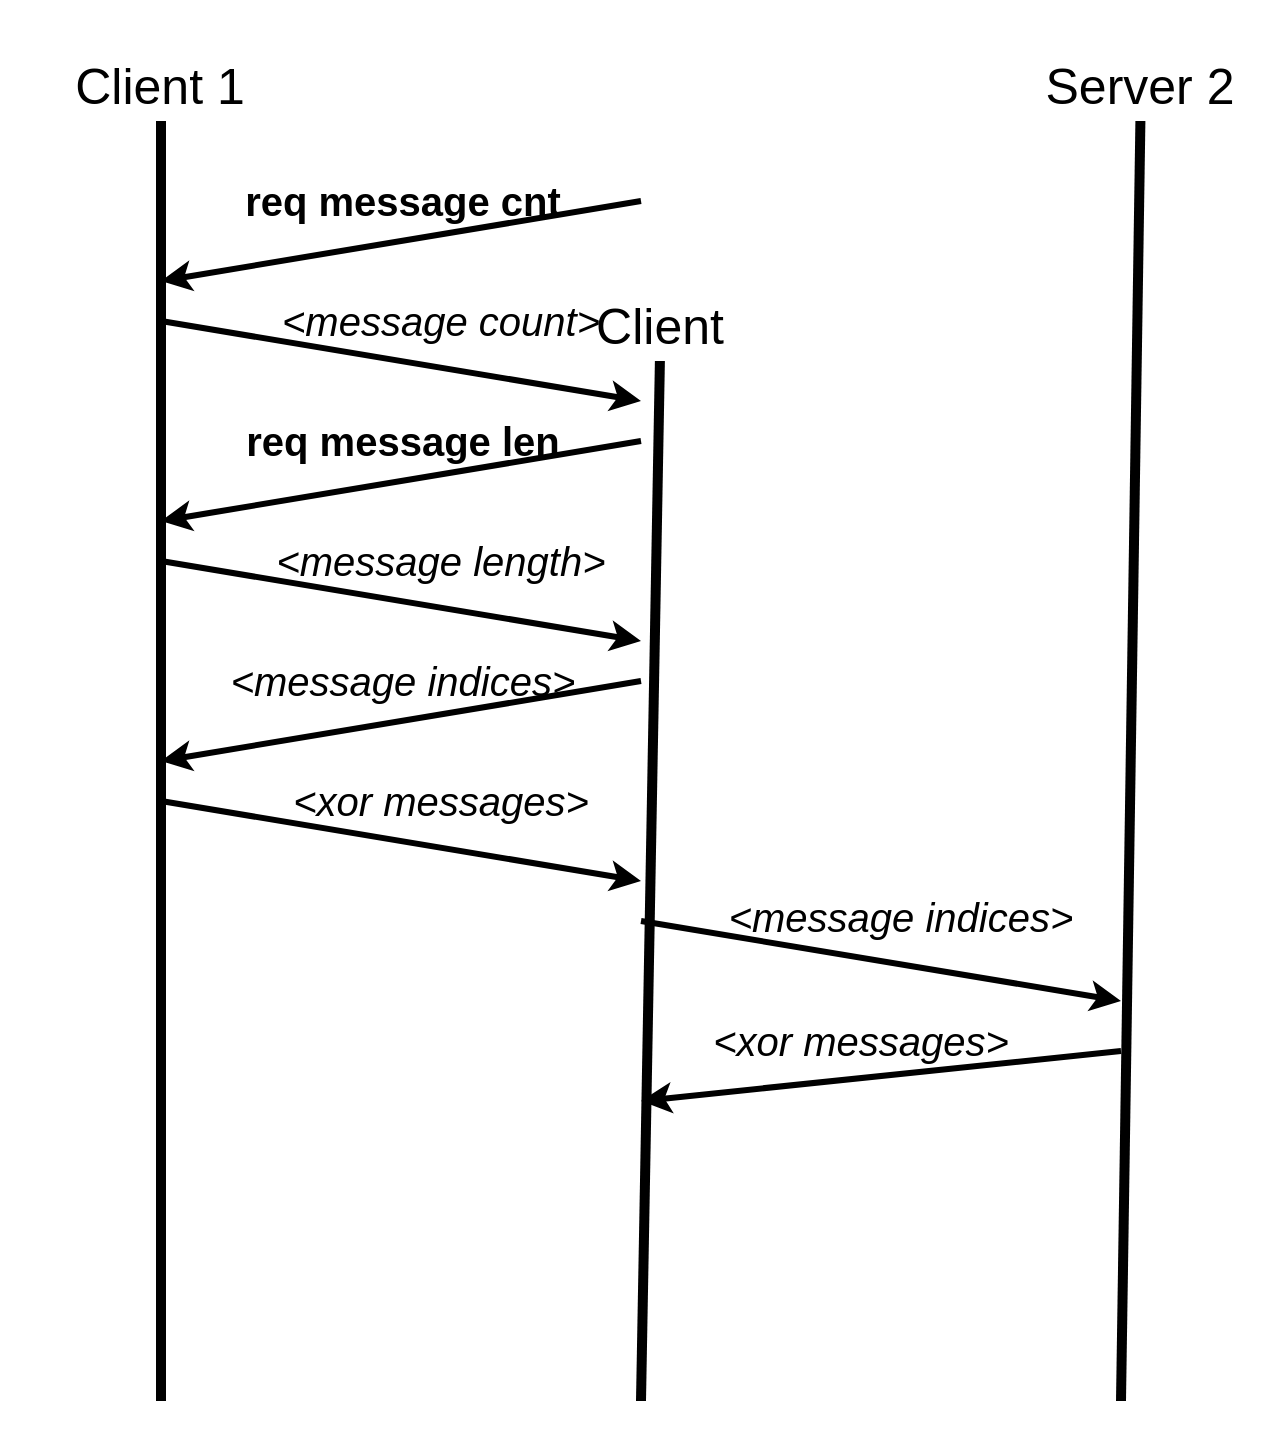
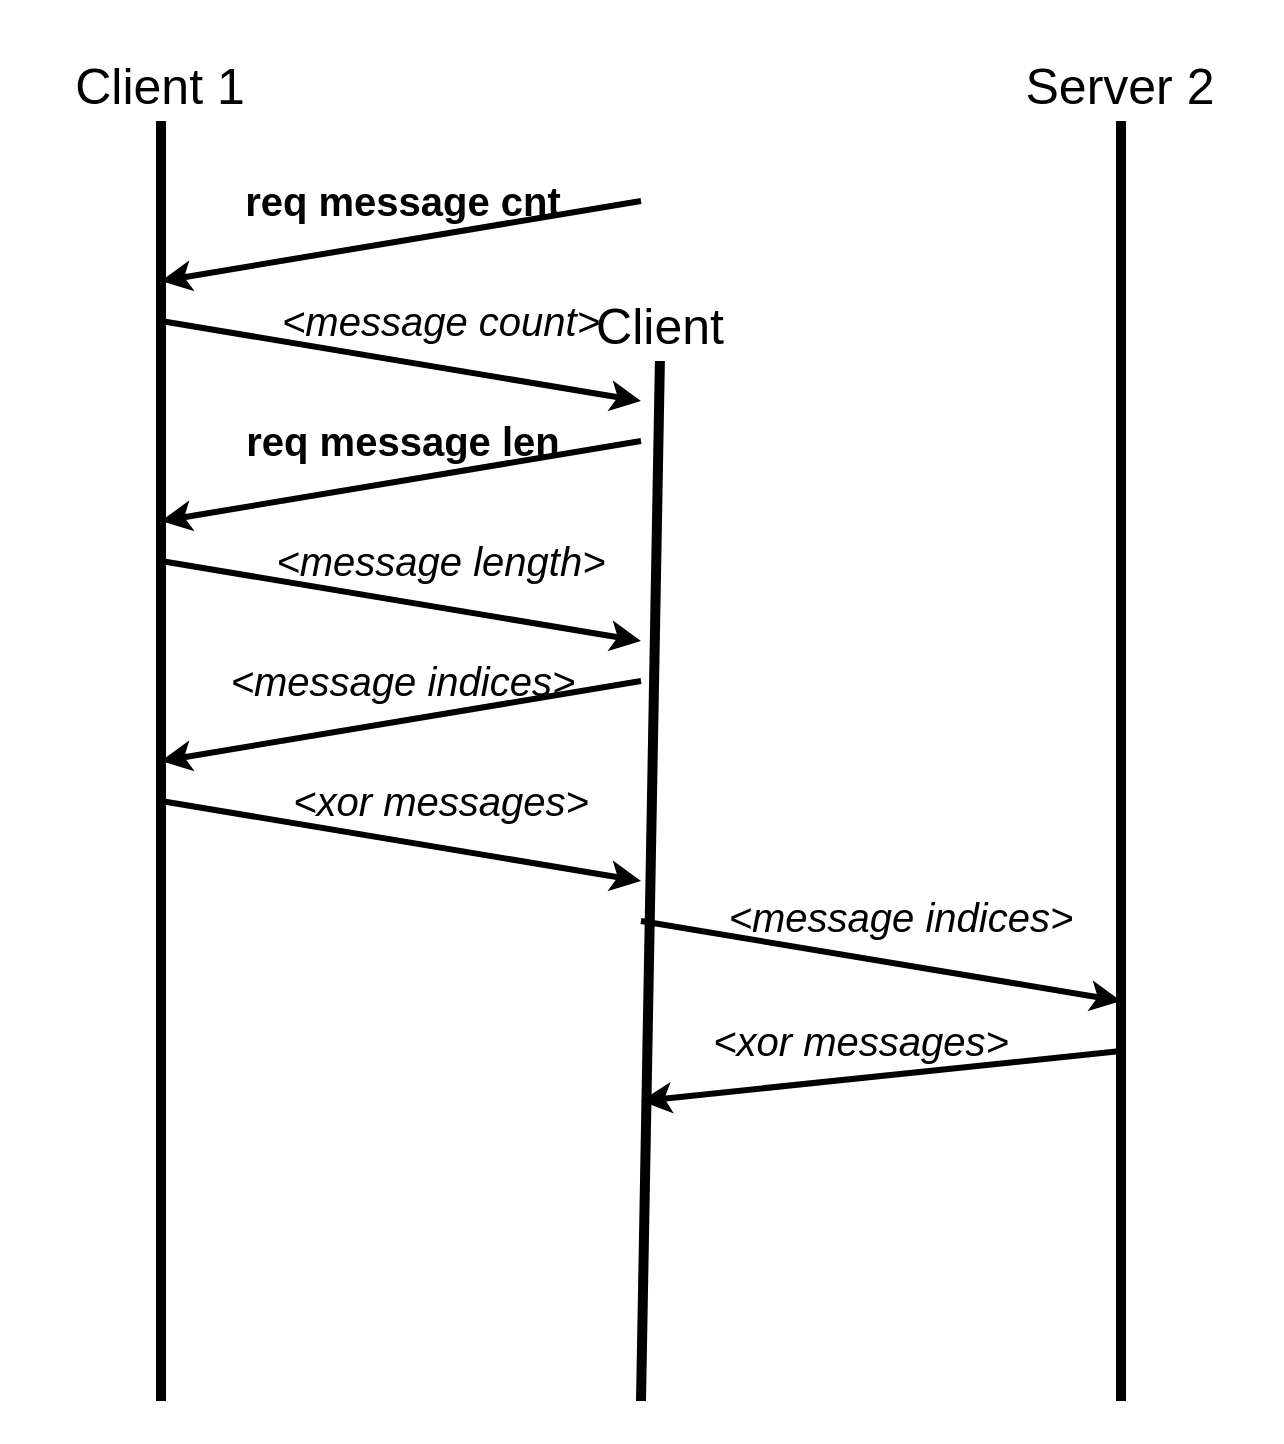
node "Server 2": moved (1141, 81) -> (1121, 81)
